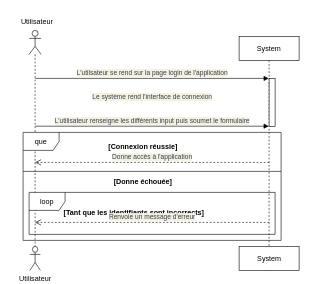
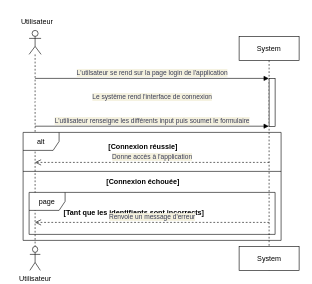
node "que": label "que" -> "alt"
node "[Donne échouée]": label "[Donne échouée]" -> "[Connexion échouée]"
node "loop": label "loop" -> "page"
